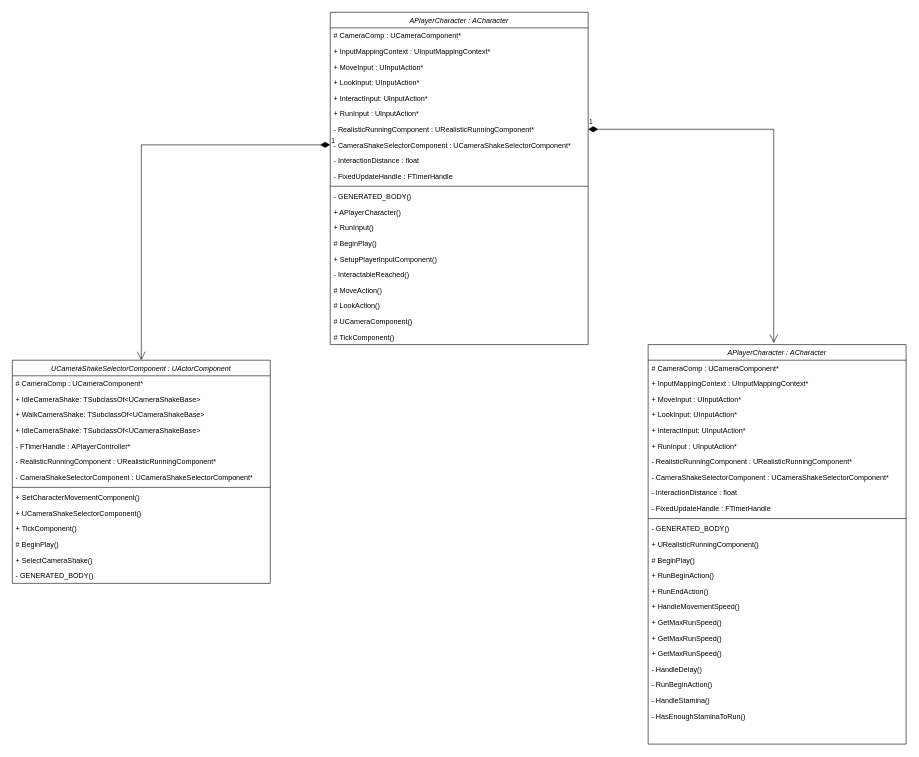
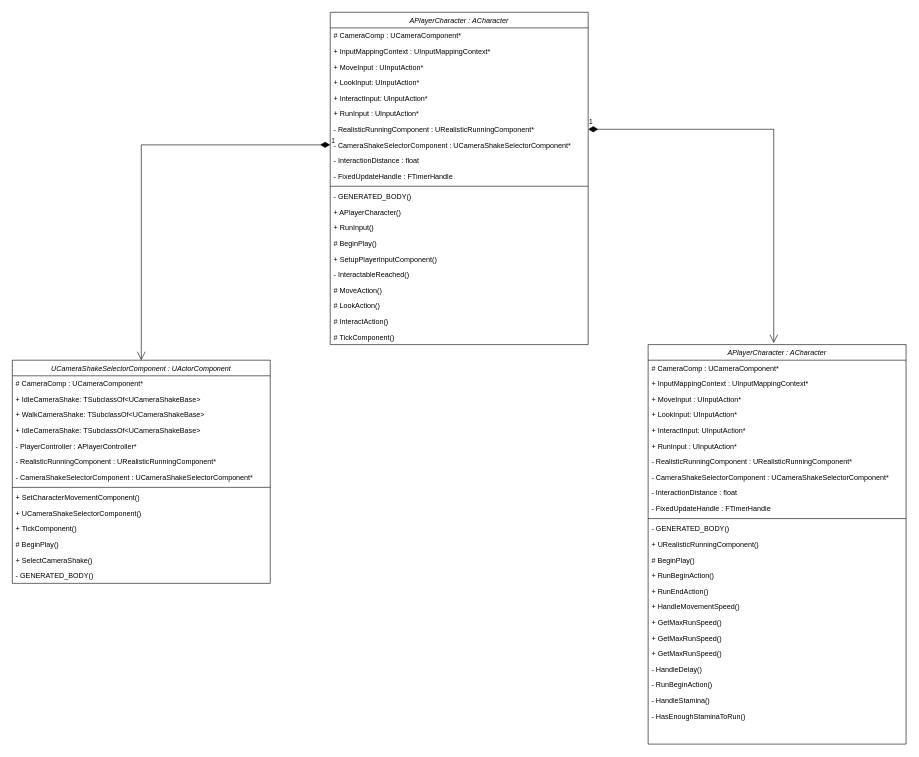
node "# UCameraComponent()": label "# UCameraComponent()" -> "# InteractAction()"
node "- FTimerHandle : APlayerController*": label "- FTimerHandle : APlayerController*" -> "- PlayerController : APlayerController*"
